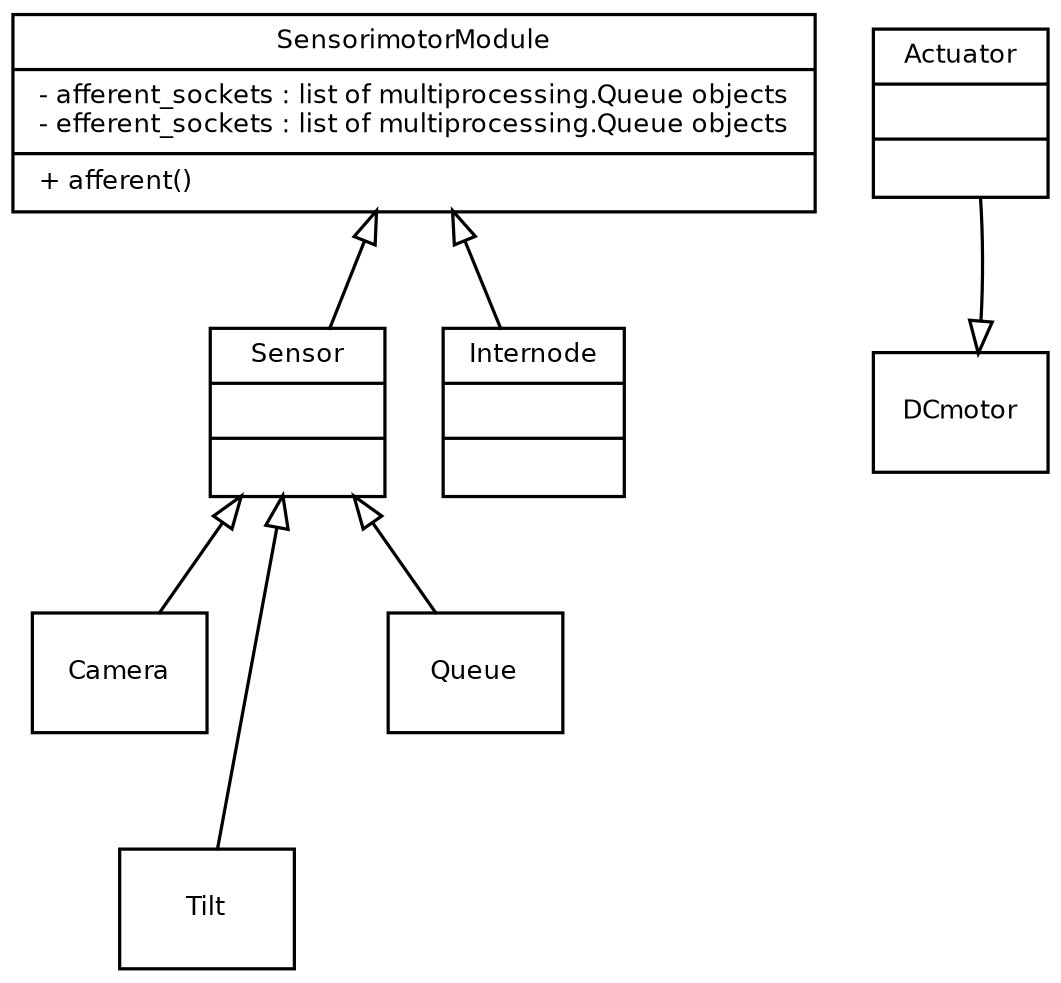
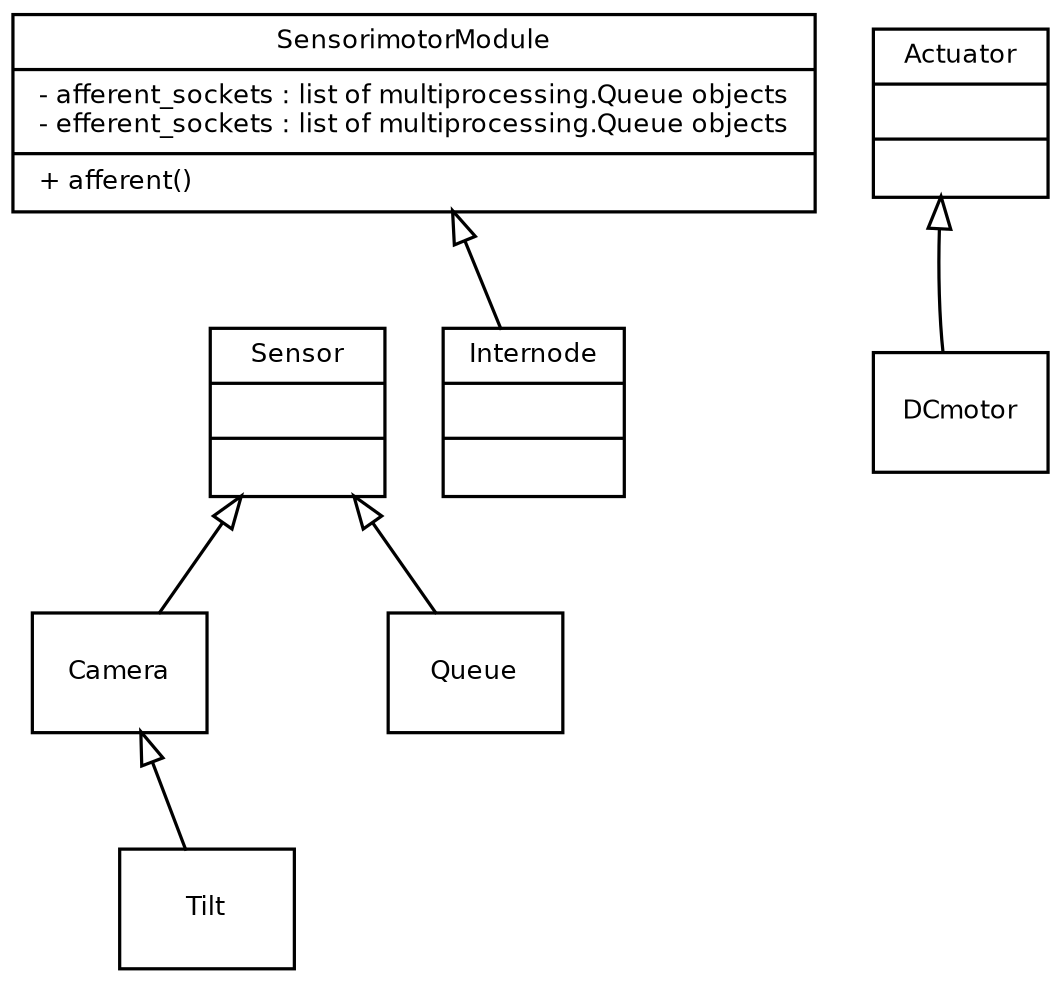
edge "Actuator" -> "DCmotor": reversed
edge "Sensor" -> "SensorimotorModule": removed
edge "Tilt" -> "Sensor": now "Tilt" -> "Camera"
